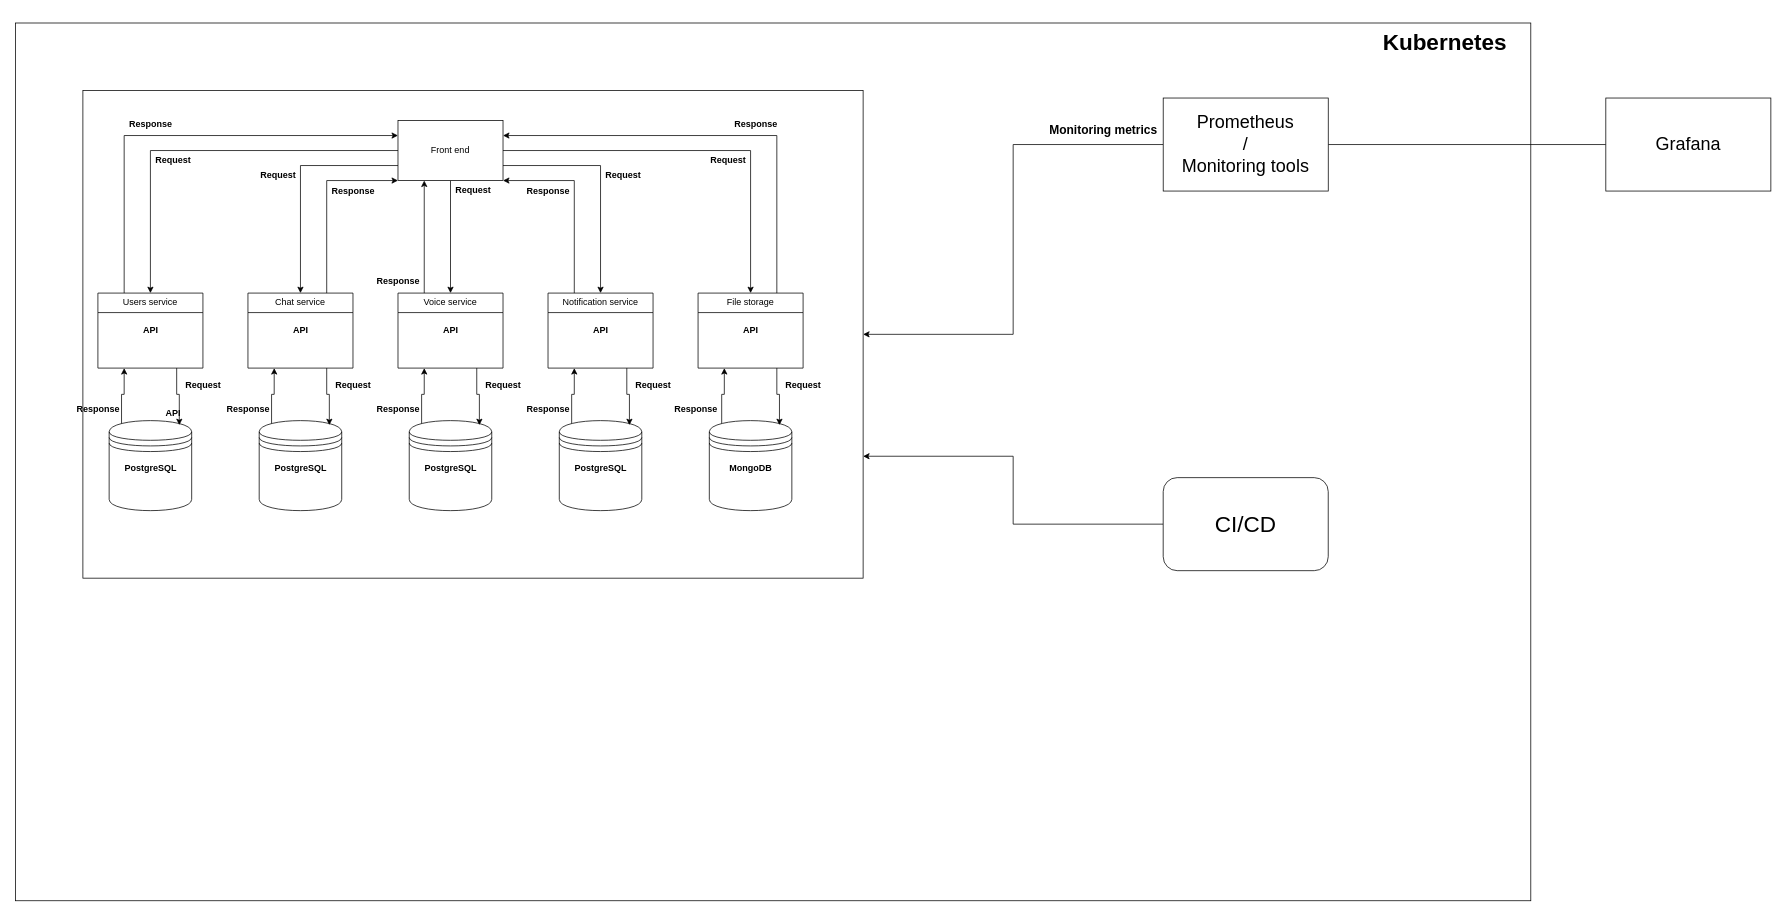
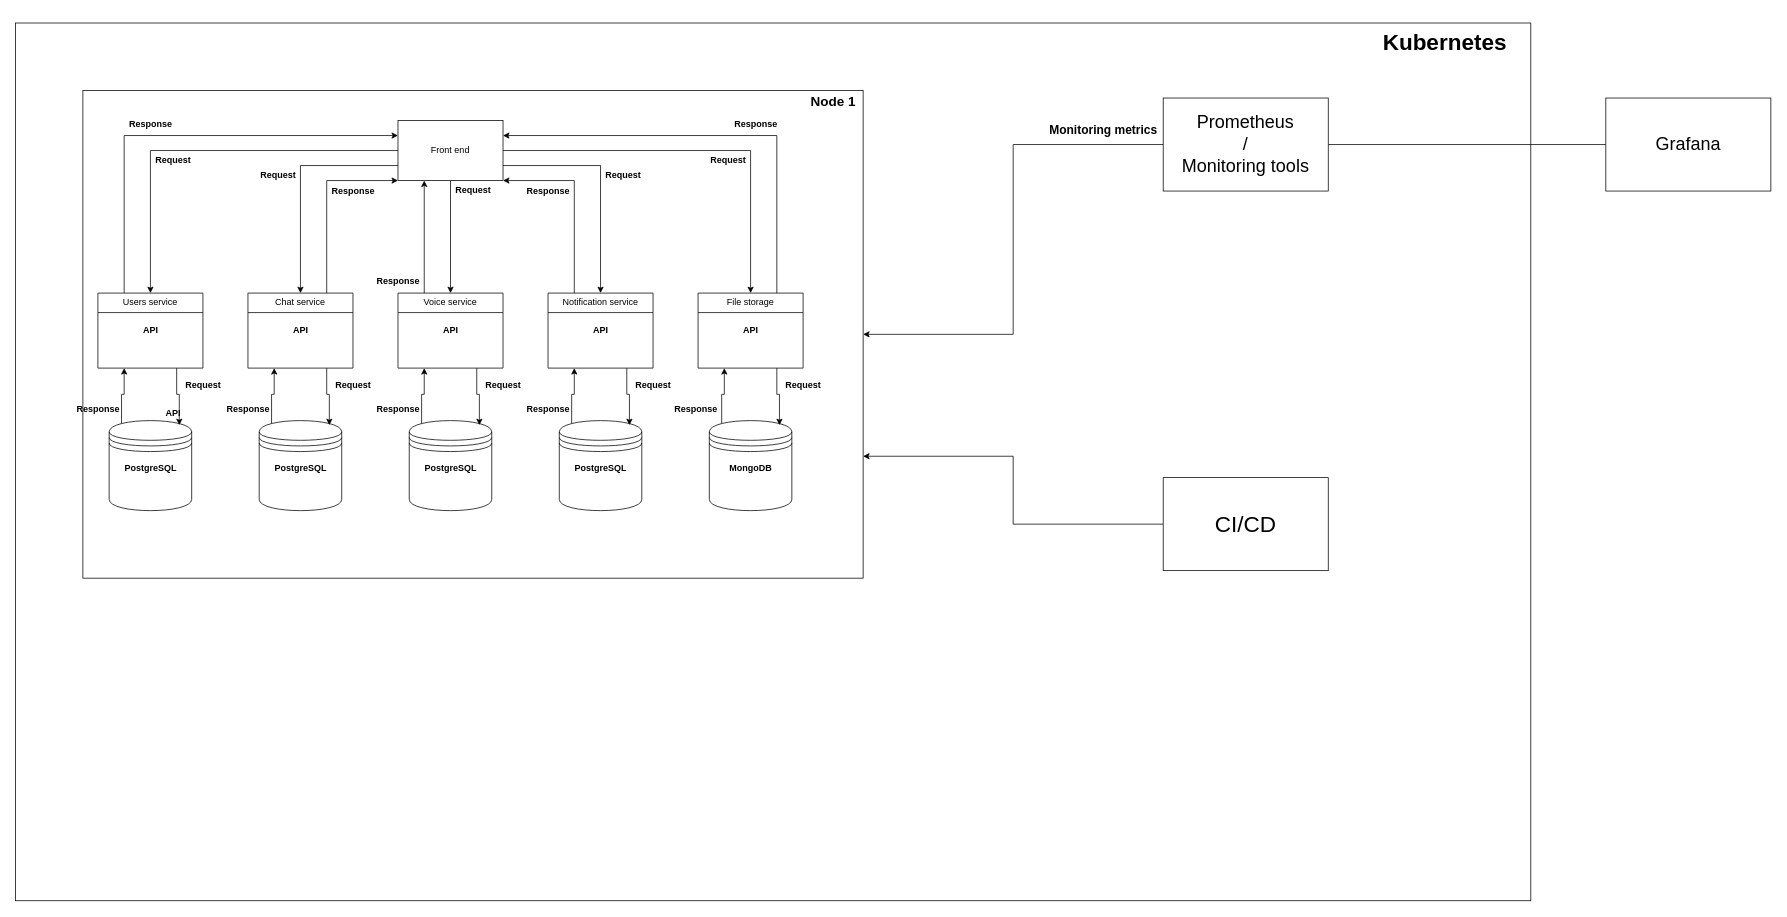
node "Node 1": added
node "CI/CD": shape rounded rectangle -> rectangle
